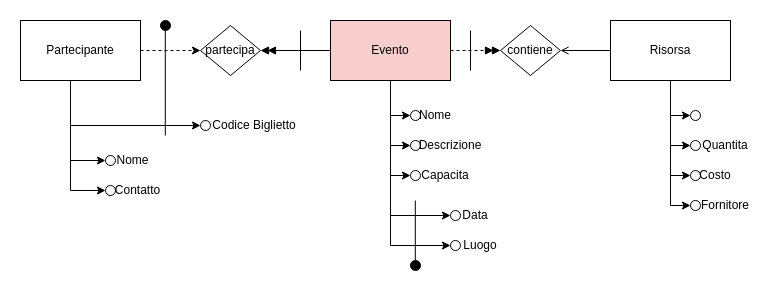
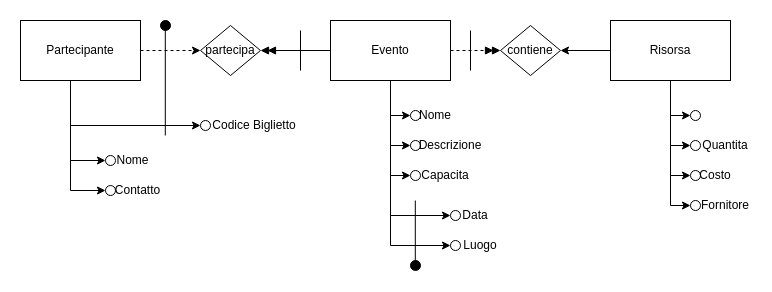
node "Evento": fillcolor #f8cecc -> #ffffff
edge "Risorsa" -> "contiene": arrowhead open -> classic
